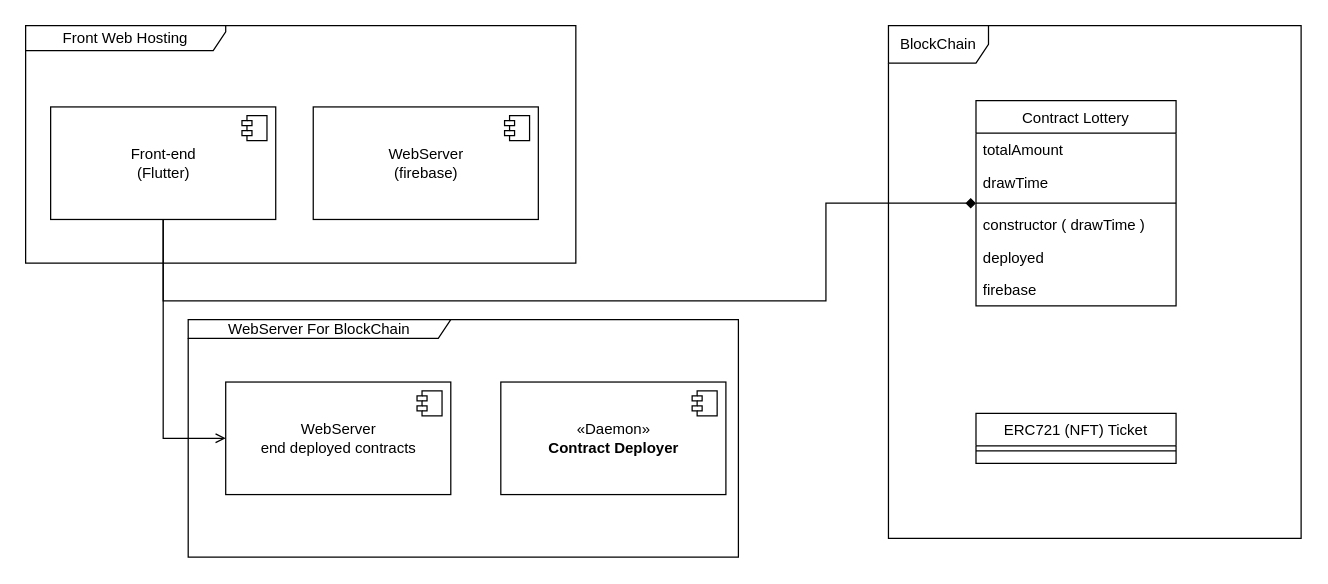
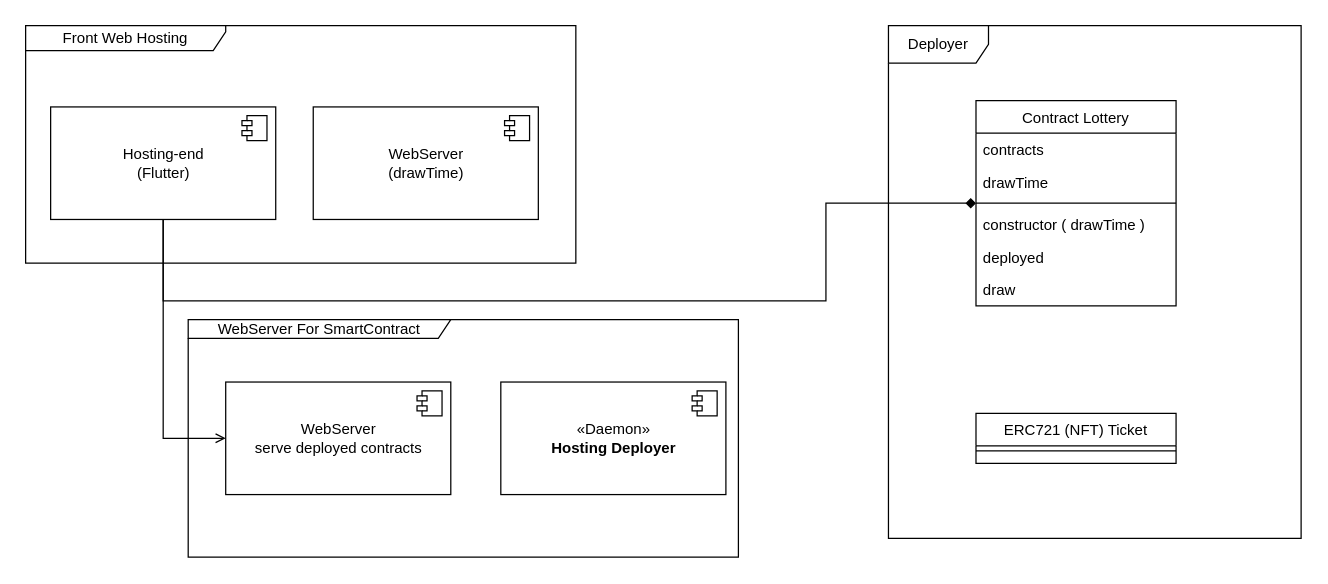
node "BlockChain": label "BlockChain" -> "Deployer"
node "totalAmount": label "totalAmount" -> "contracts"
node "Front-end (Flutter)": label "Front-end (Flutter)" -> "Hosting-end (Flutter)"
node "WebServer (firebase)": label "WebServer (firebase)" -> "WebServer (drawTime)"
node "firebase": label "firebase" -> "draw"
node "WebServer For BlockChain": label "WebServer For BlockChain" -> "WebServer For SmartContract"
node "WebServer end deployed contracts": label "WebServer end deployed contracts" -> "WebServer serve deployed contracts"
node "«Daemon» Contract Deployer": label "«Daemon» Contract Deployer" -> "«Daemon» Hosting Deployer"
